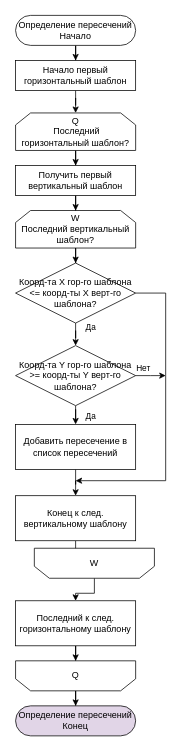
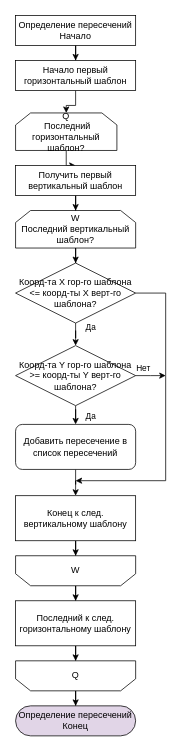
node "Определение пересечений Начало": shape rounded rectangle -> rectangle
node "Q Последний горизонтальный шаблон?": size 120x38 -> 101x38
node "Добавить пересечение в список пересечений": shape rectangle -> rounded rectangle
node "W": moved (94, 563) -> (75, 570)
